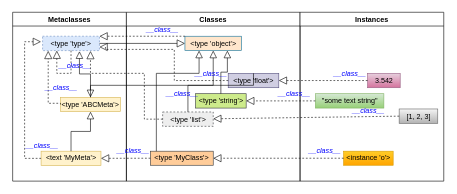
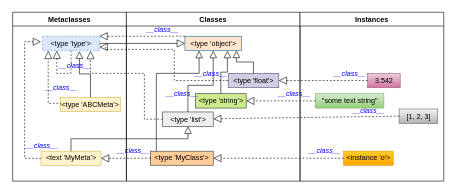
edge "<type 'float'>" -> "<type 'ABCMeta'>": now "<type 'float'>" -> "<type 'object'>"
node "<type 'list'>": style dashed -> solid
edge "<text 'MyMeta'>" -> "<type 'ABCMeta'>": now "<text 'MyMeta'>" -> "<type 'list'>"
